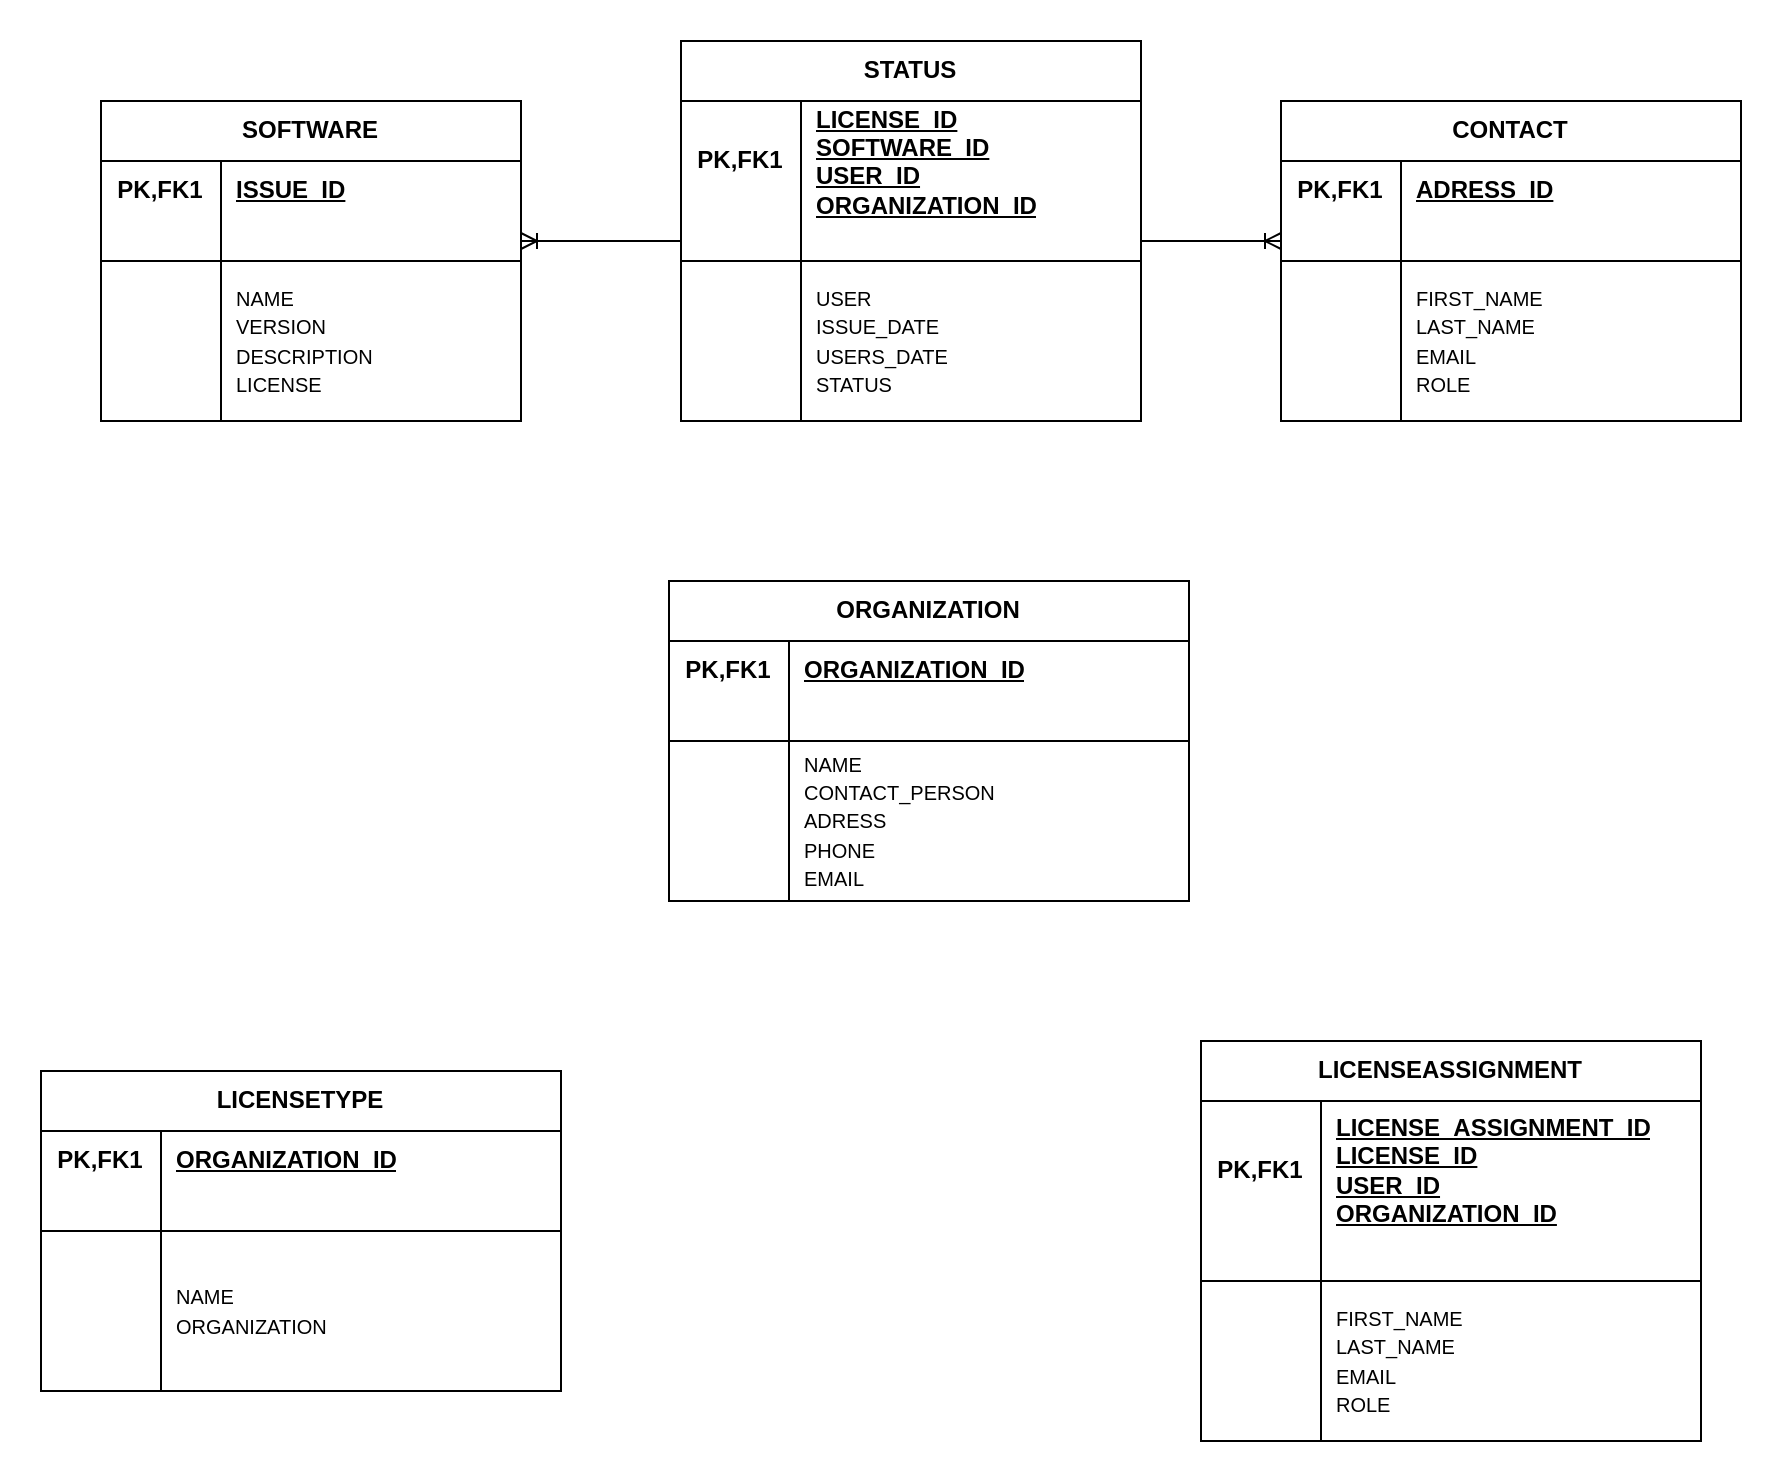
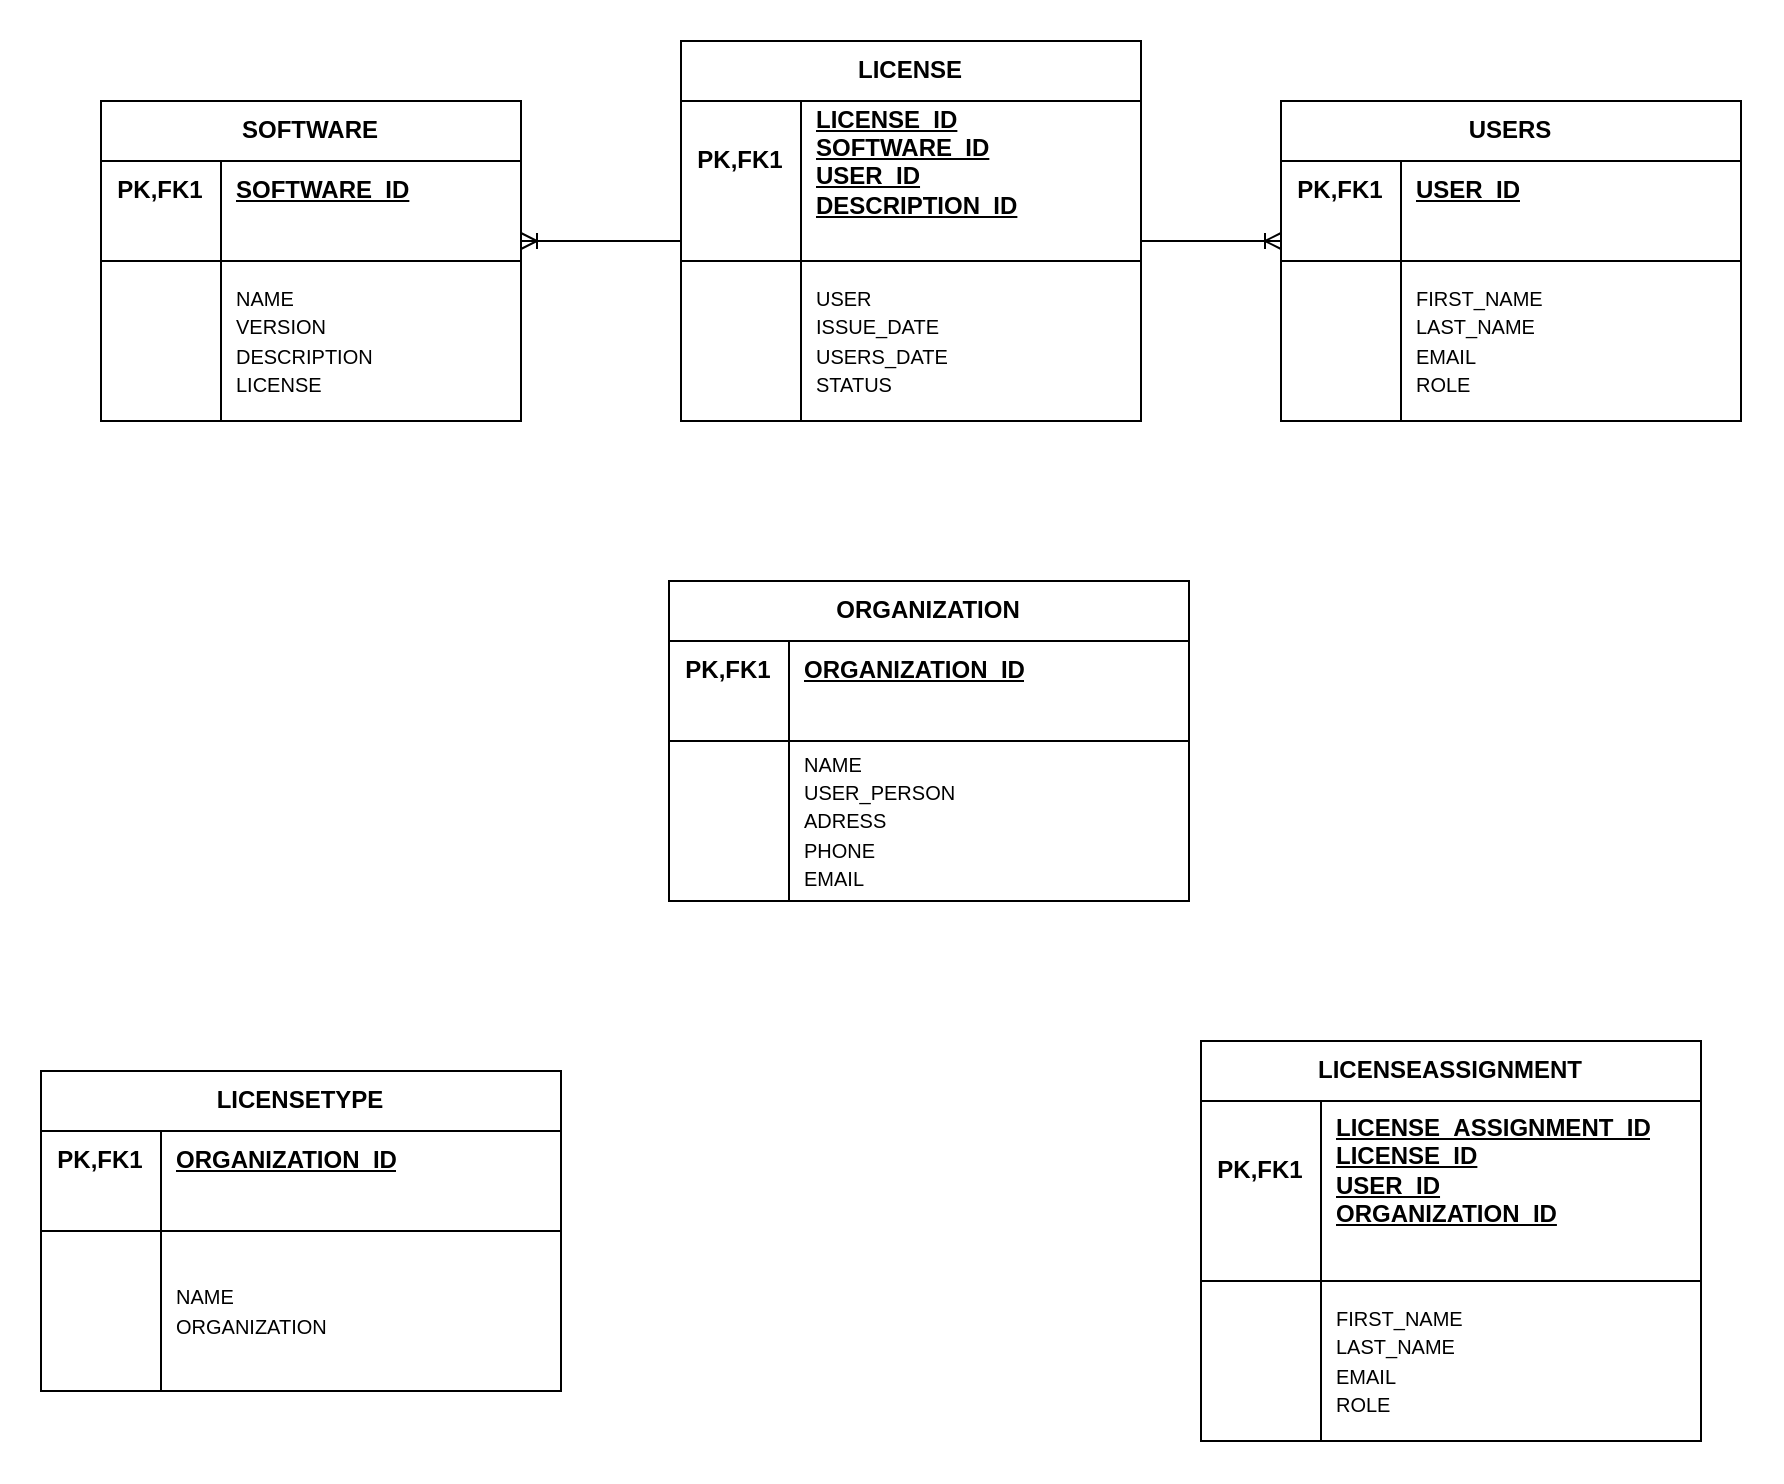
node "STATUS": label "STATUS" -> "LICENSE"
node "CONTACT": label "CONTACT" -> "USERS"
node "LICENSE_ID SOFTWARE_ID USER_ID ORGANIZATION_ID": label "LICENSE_ID SOFTWARE_ID USER_ID ORGANIZATION_ID" -> "LICENSE_ID SOFTWARE_ID USER_ID DESCRIPTION_ID"
node "ISSUE_ID": label "ISSUE_ID" -> "SOFTWARE_ID"
node "ADRESS_ID": label "ADRESS_ID" -> "USER_ID"
node "NAME CONTACT_PERSON ADRESS PHONE EMAIL": label "NAME CONTACT_PERSON ADRESS PHONE EMAIL" -> "NAME USER_PERSON ADRESS PHONE EMAIL"
